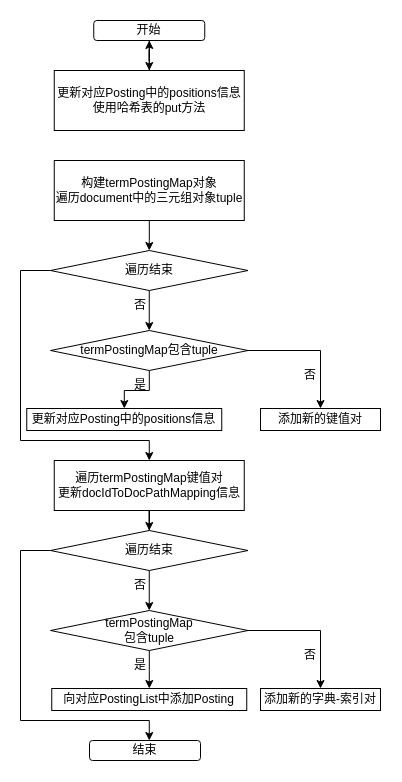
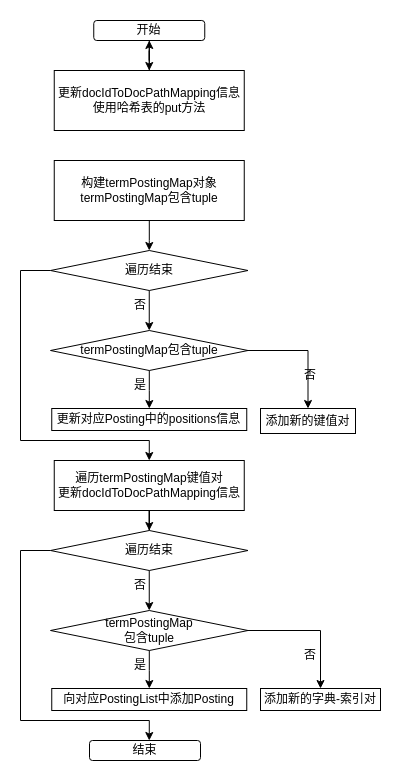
node "更新对应Posting中的positions信息 使用哈希表的put方法": label "更新对应Posting中的positions信息 使用哈希表的put方法" -> "更新docIdToDocPathMapping信息 使用哈希表的put方法"
node "构建termPostingMap对象 遍历document中的三元组对象tuple": label "构建termPostingMap对象 遍历document中的三元组对象tuple" -> "构建termPostingMap对象 termPostingMap包含tuple"
node "更新对应Posting中的positions信息": moved (124, 420) -> (149, 420)
node "添加新的键值对": size 120x22 -> 95x25
